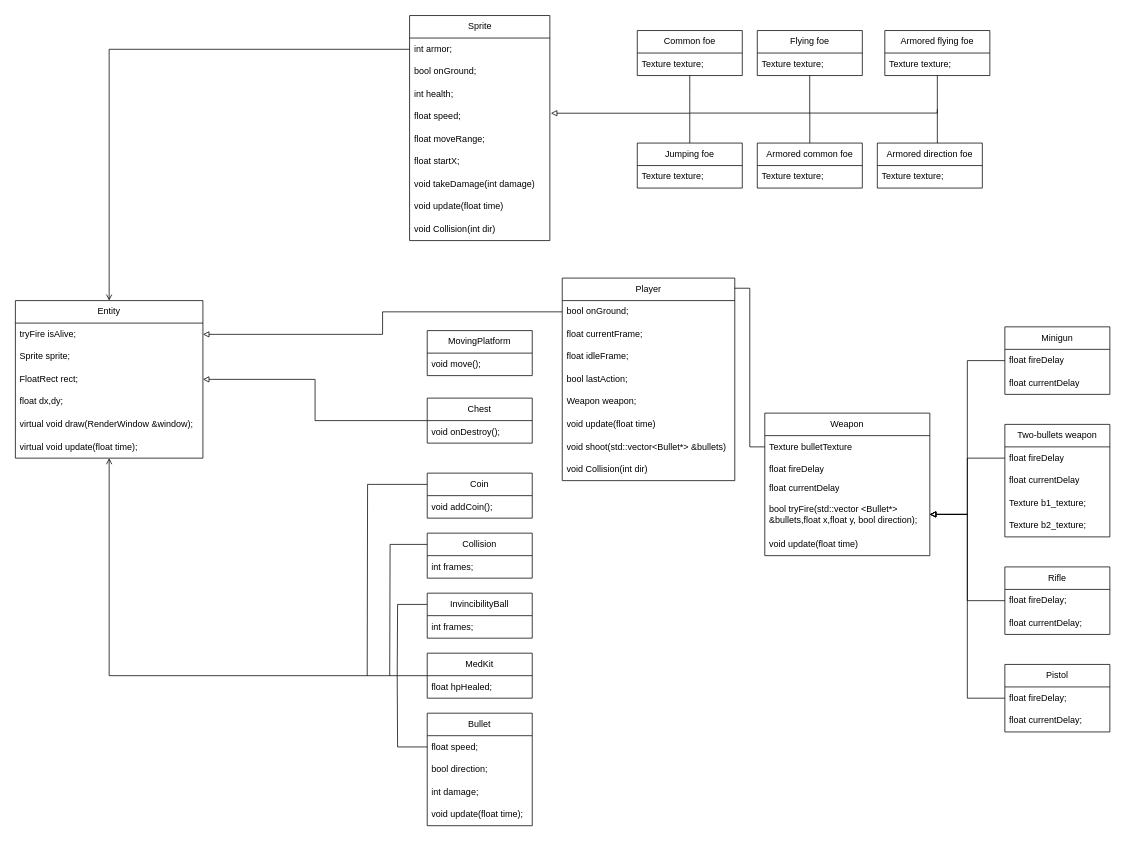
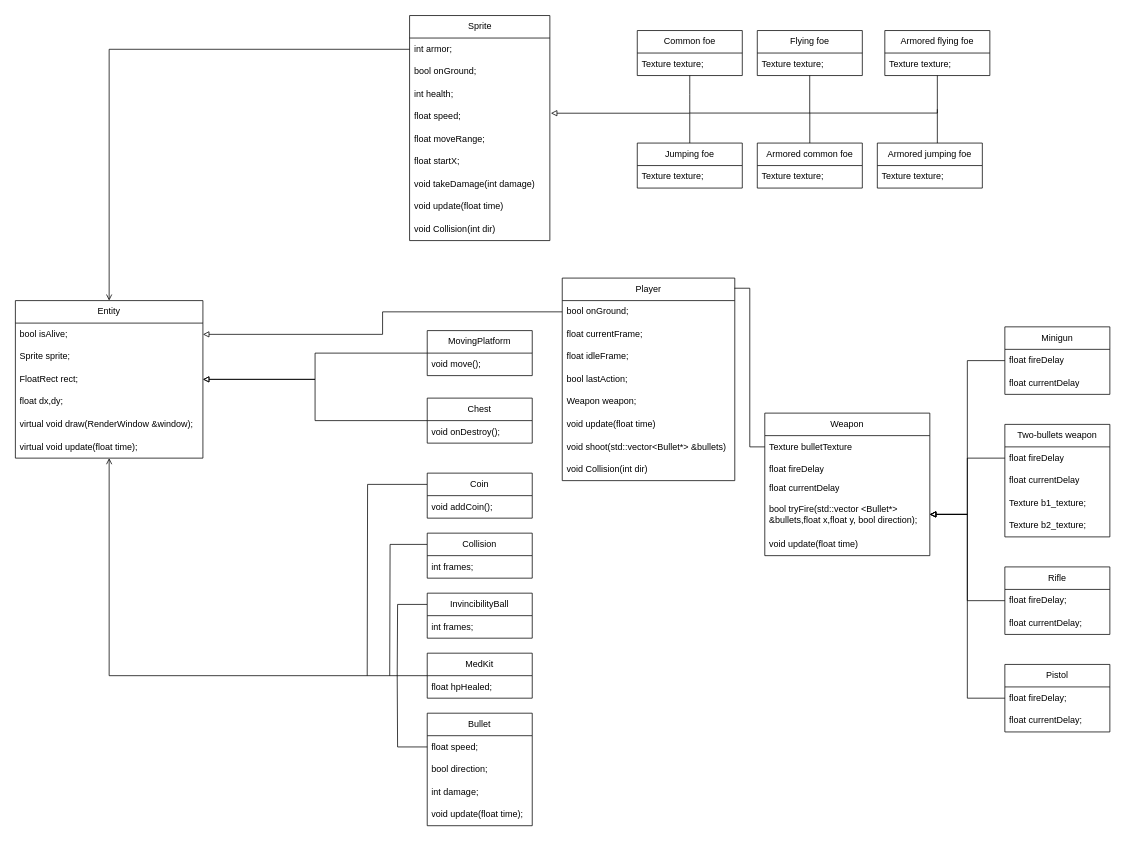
node "Armored direction foe": label "Armored direction foe" -> "Armored jumping foe"
node "tryFire isAlive;": label "tryFire isAlive;" -> "bool isAlive;"
edge "MovingPlatform" -> "Entity": added
